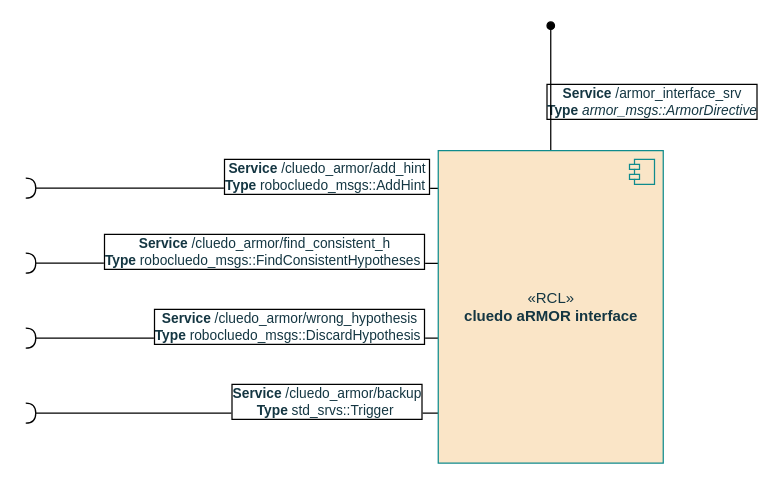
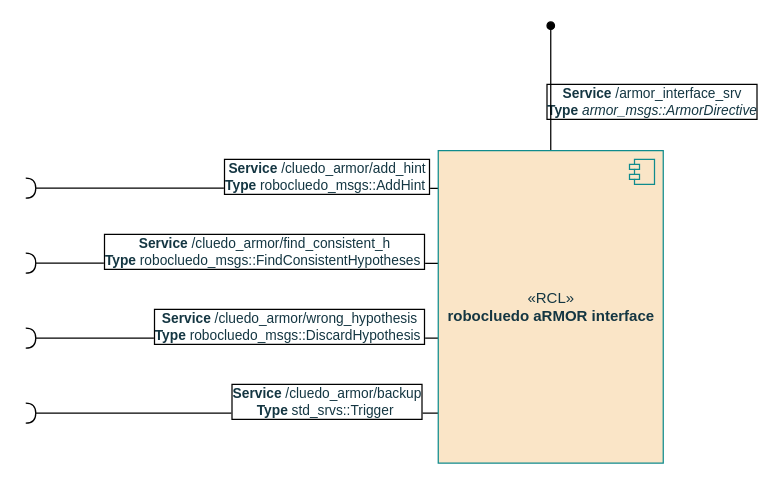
node "«RCL» cluedo aRMOR interface": label "«RCL» cluedo aRMOR interface" -> "«RCL» robocluedo aRMOR interface"
